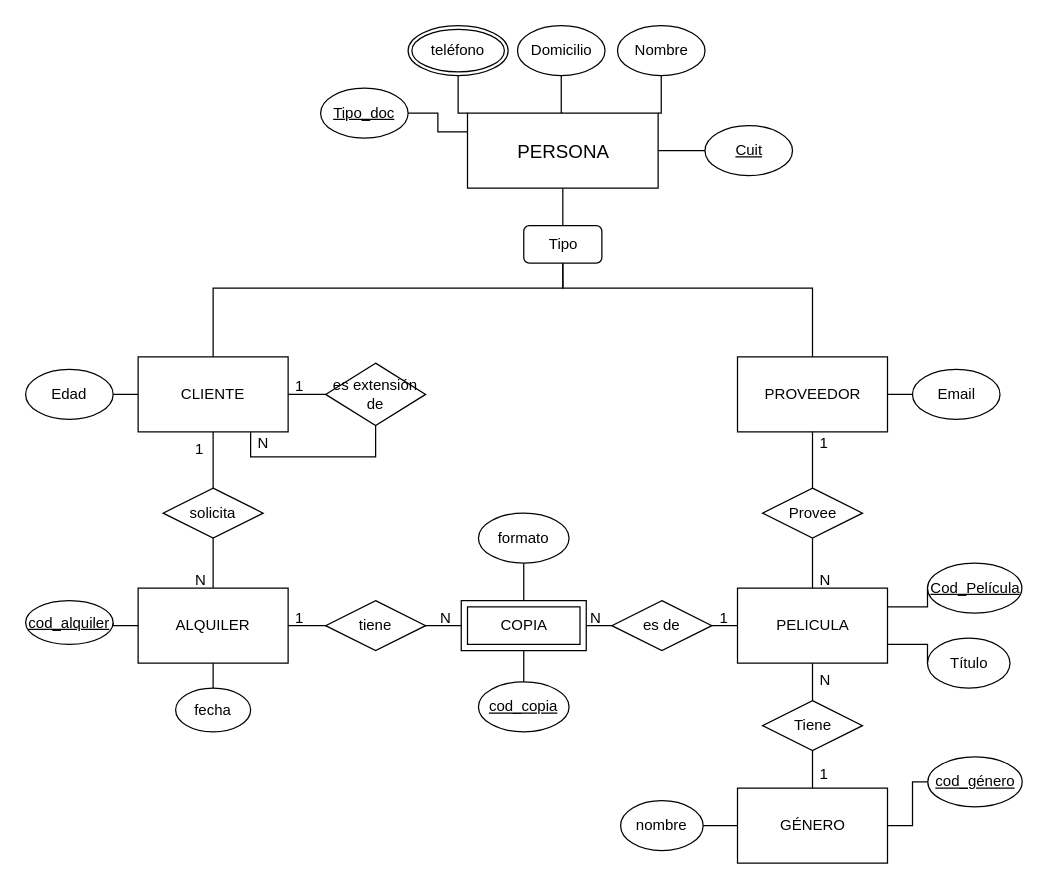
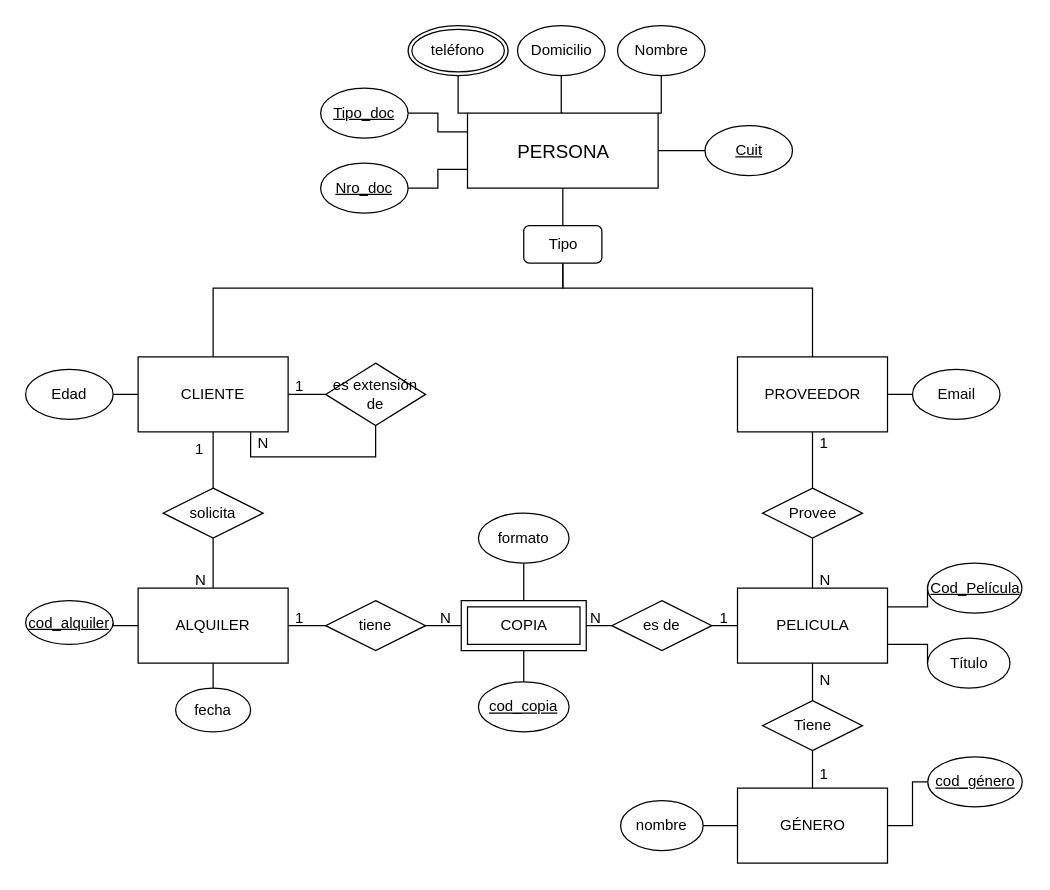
edge "PERSONA" -- "Nro_doc": added
node "Nro_doc": added
